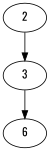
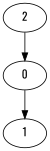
node "3": label "3" -> "0"
node "6": label "6" -> "1"
